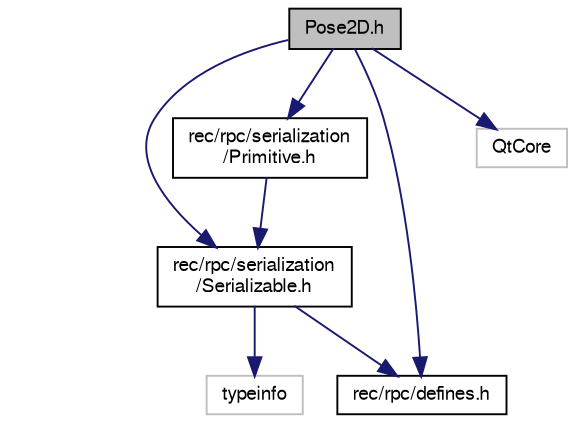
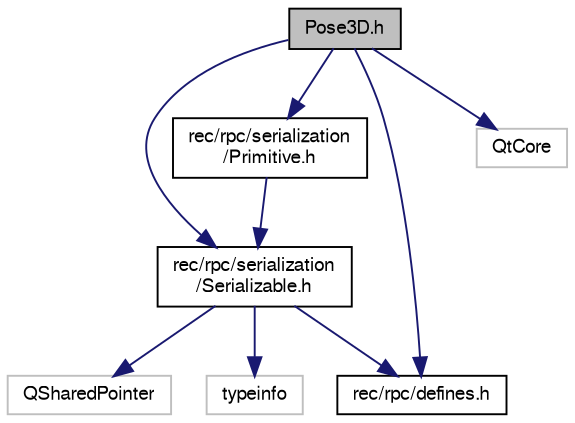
node "Pose2D.h": label "Pose2D.h" -> "Pose3D.h"
node "QSharedPointer": added
